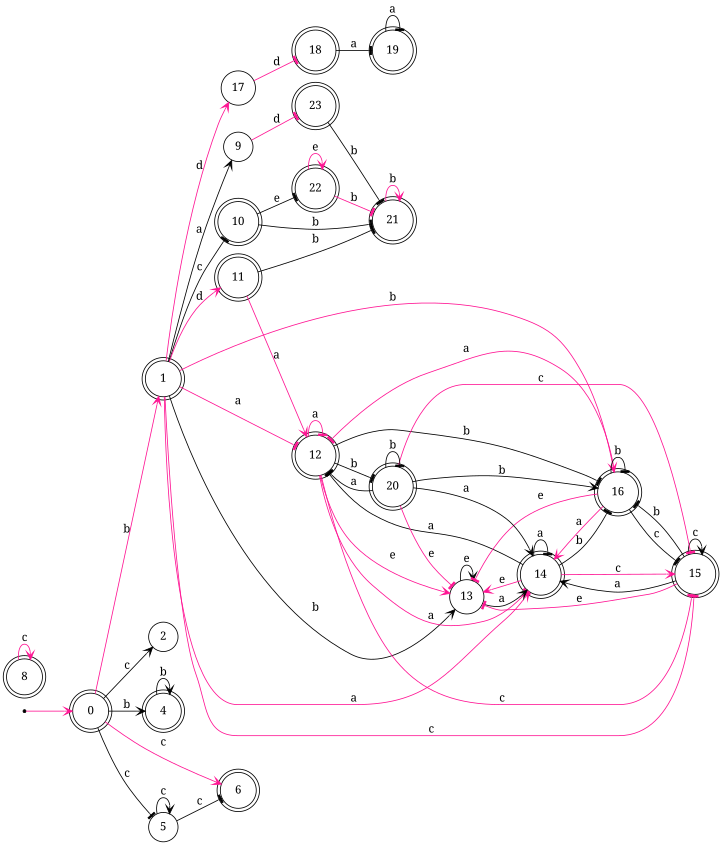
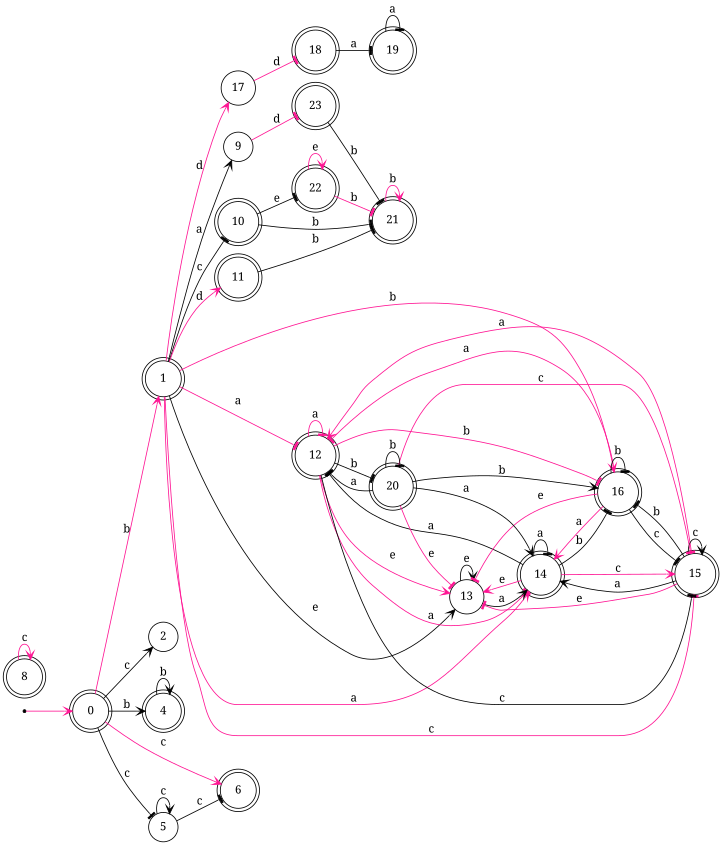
edge "11" -> "12": now "15" -> "12"
edge "12" -> "16": color black -> deeppink
edge "1" -> "13": label "b" -> "e"
edge "12" -> "15": color deeppink -> black
